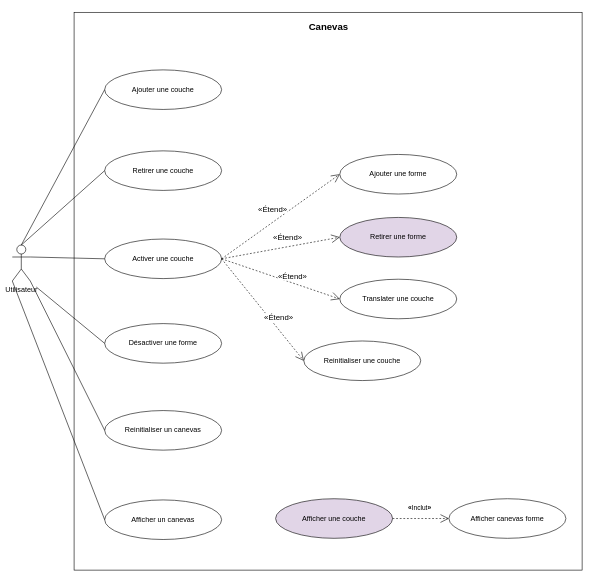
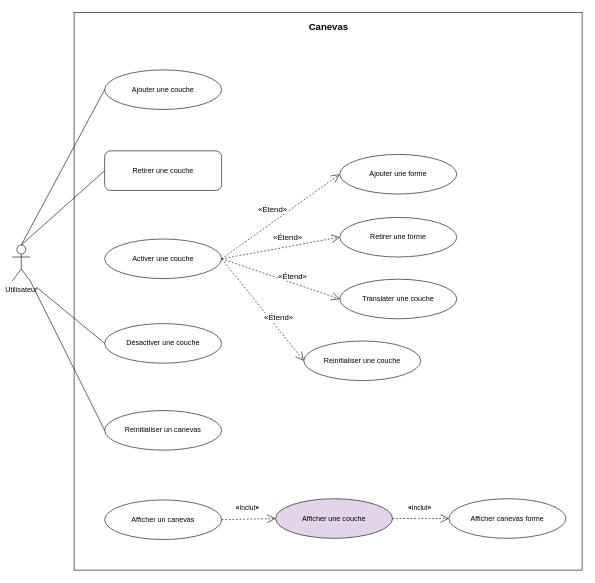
node "Retirer une couche": shape ellipse -> rounded rectangle
node "Retirer une forme": fillcolor #e1d5e7 -> #ffffff
edge "Activer une couche" -- "Utilisateur": removed
node "Désactiver une forme": label "Désactiver une forme" -> "Désactiver une couche"
edge "Utilisateur" -- "Afficher un canevas": removed
edge "Afficher un canevas" -> "Afficher une couche": added, label "«Inclut»"
